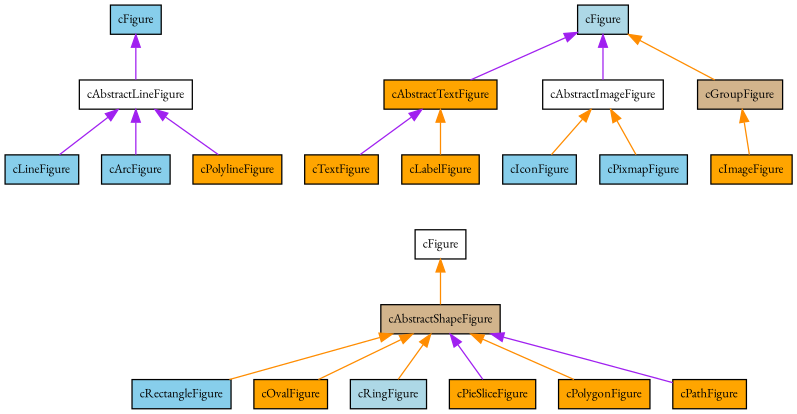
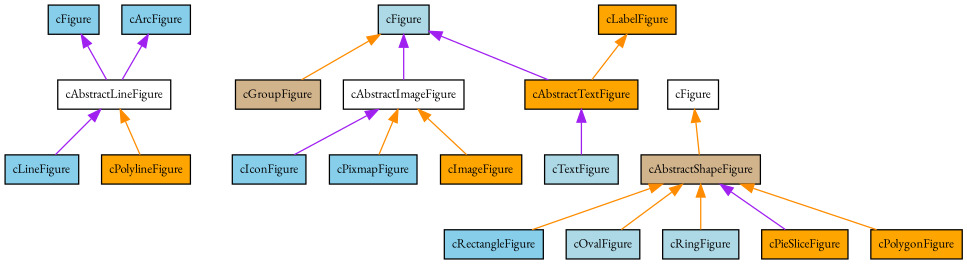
edge "cPolylineFigure" -> "cAbstractLineFigure": color purple -> darkorange
edge "cIconFigure" -> "cAbstractImageFigure": color darkorange -> purple
edge "cArcFigure" -> "cAbstractLineFigure": reversed
edge "cLabelFigure" -> "cAbstractTextFigure": reversed
edge "cImageFigure" -> "cGroupFigure": now "cImageFigure" -> "cAbstractImageFigure"
node "cTextFigure": fillcolor orange -> lightblue
node "cOvalFigure": fillcolor orange -> lightblue
node "cPathFigure": removed
